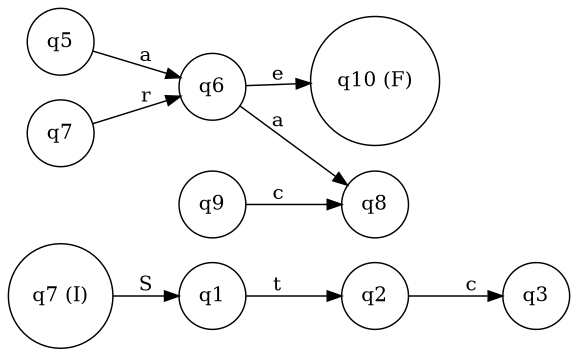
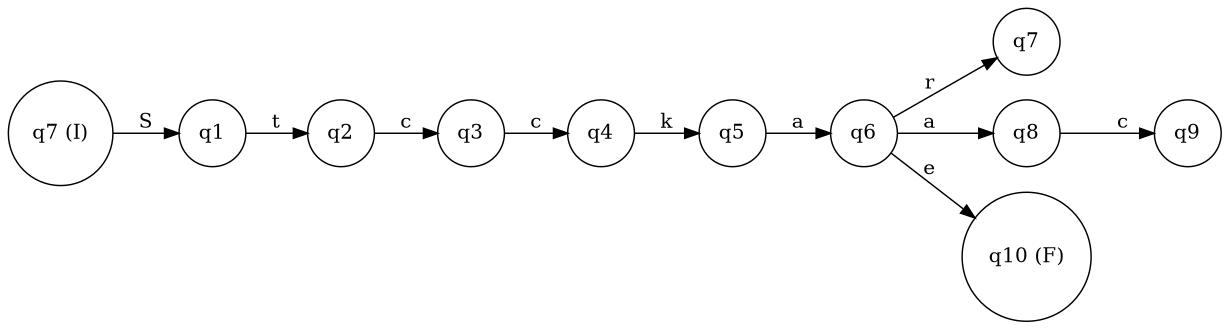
edge "q7" -> "q6": reversed
node "q4": added
edge "q9" -> "q8": reversed
